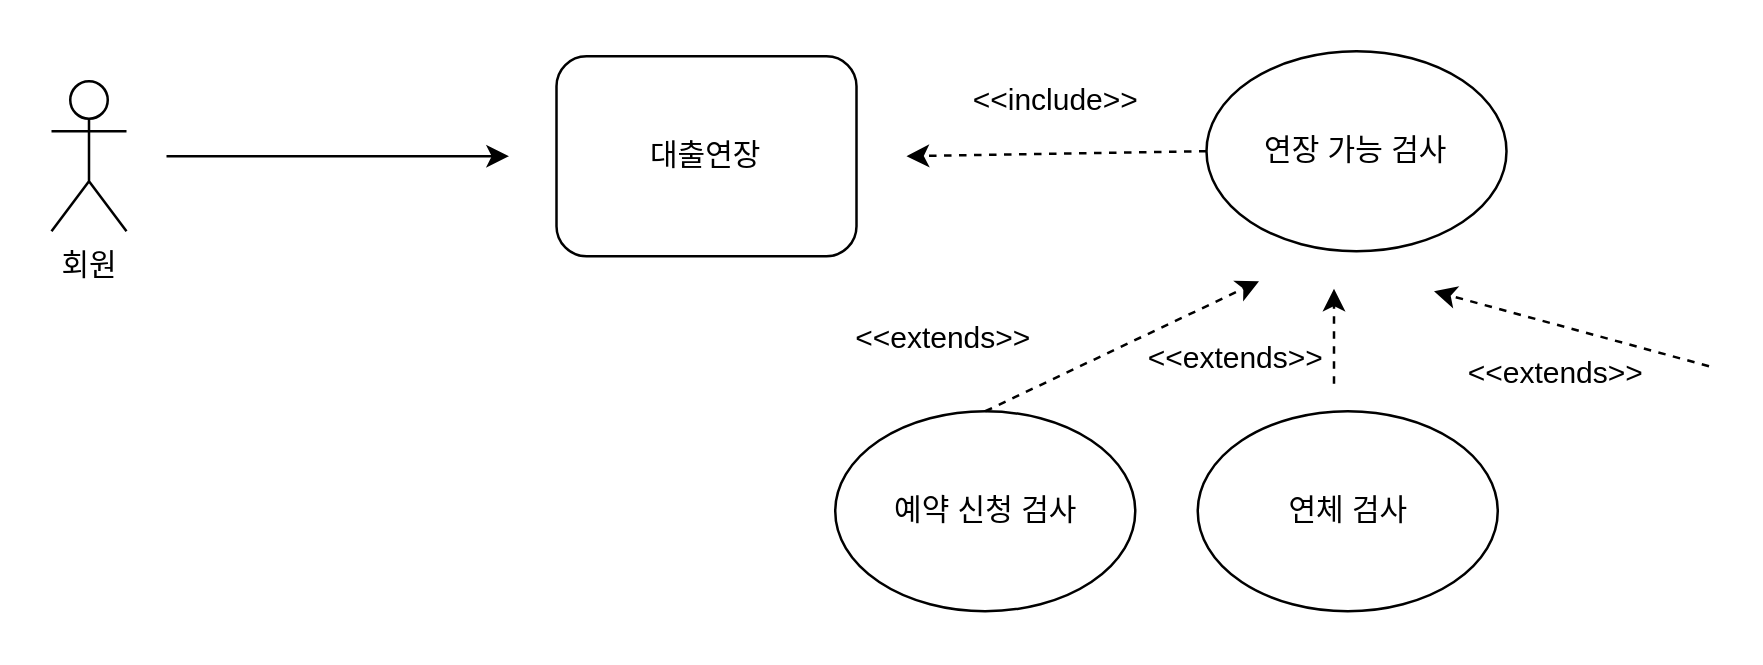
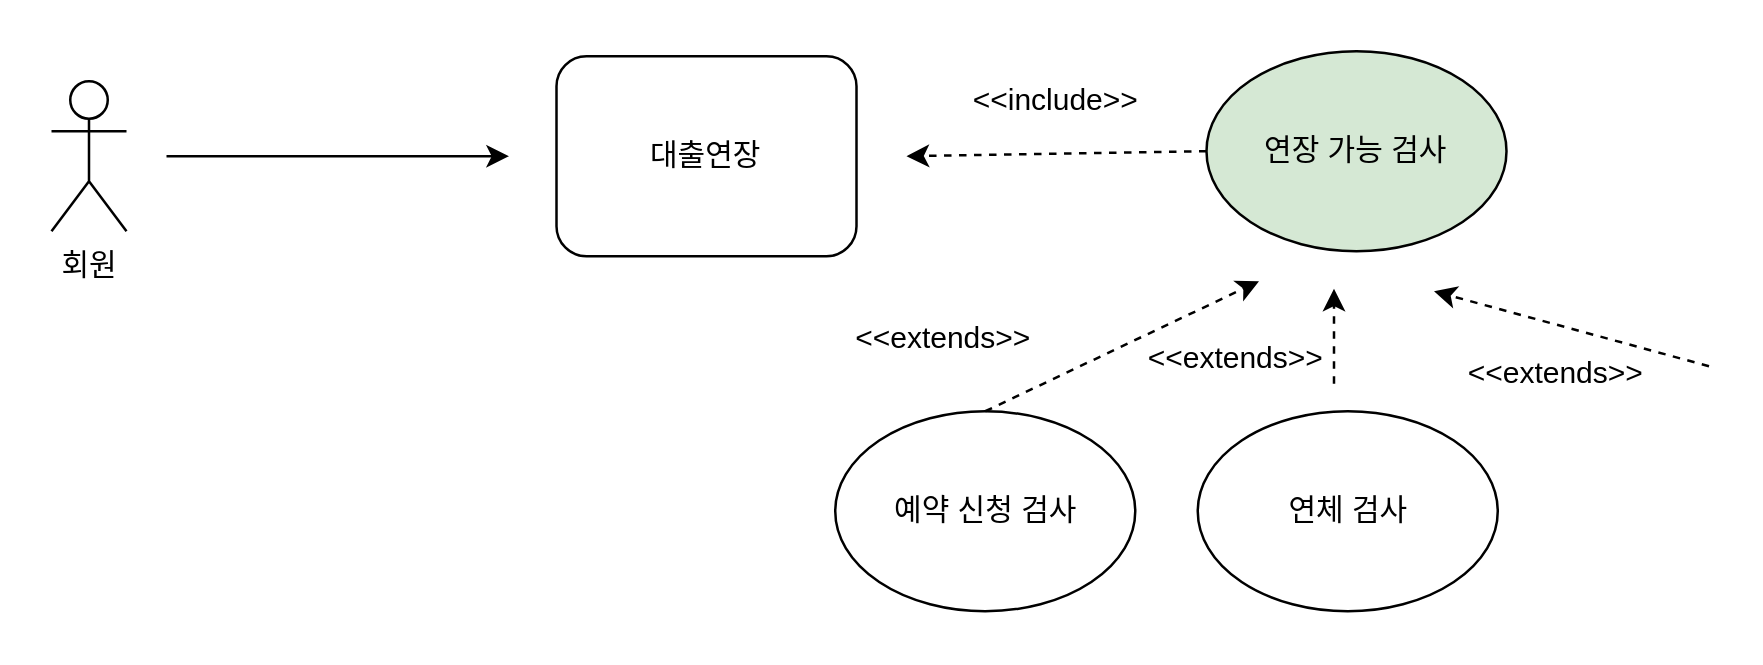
node "연장 가능 검사": fillcolor #ffffff -> #d5e8d4
